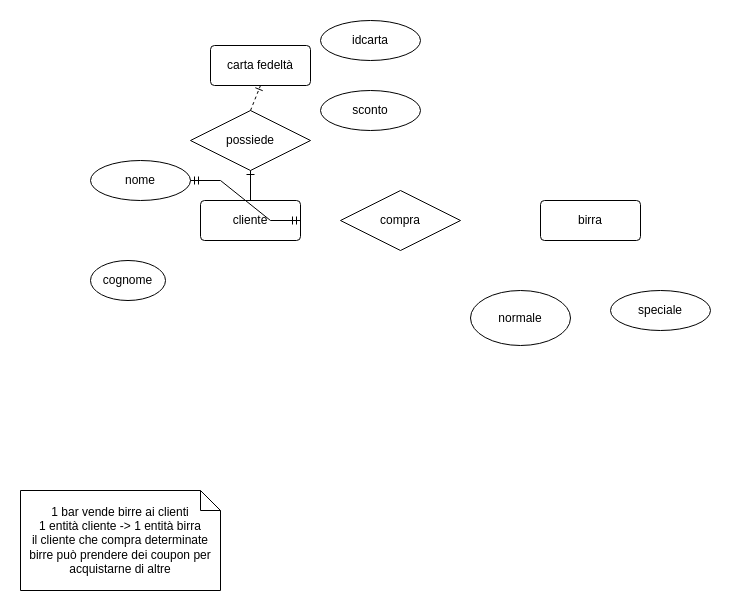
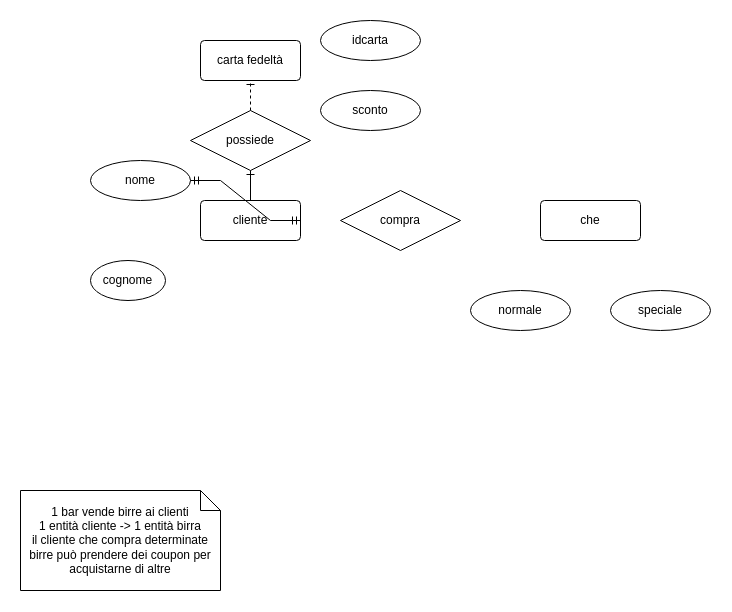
node "carta fedeltà": moved (261, 66) -> (251, 61)
node "birra": label "birra" -> "che"
node "normale": size 100x55 -> 100x40
